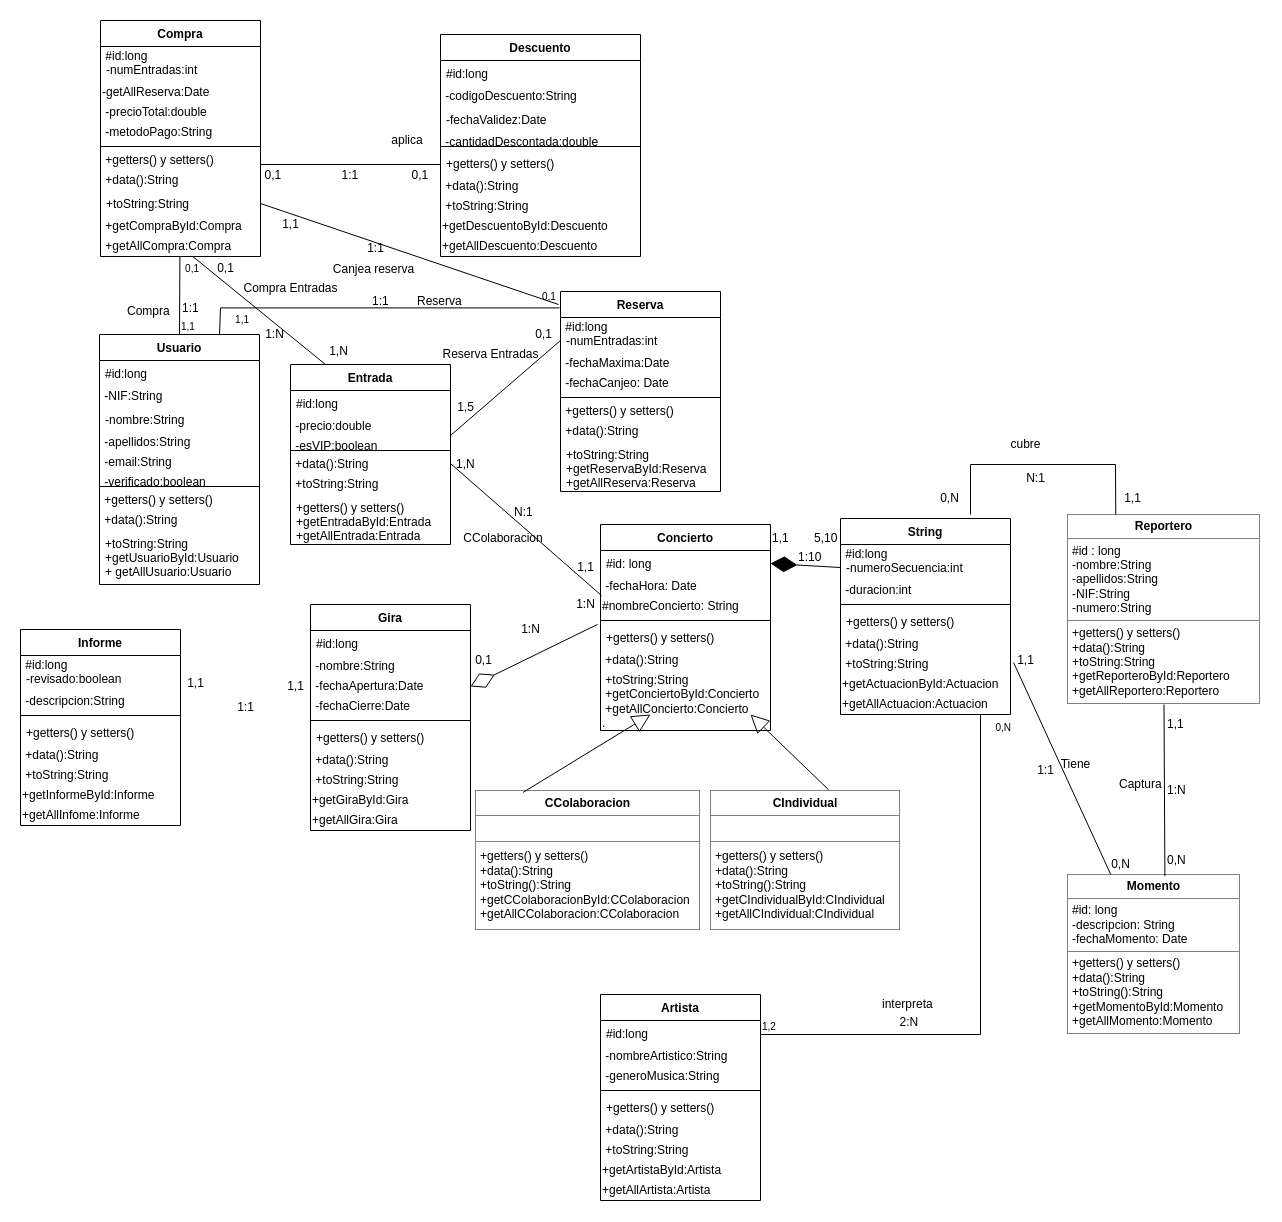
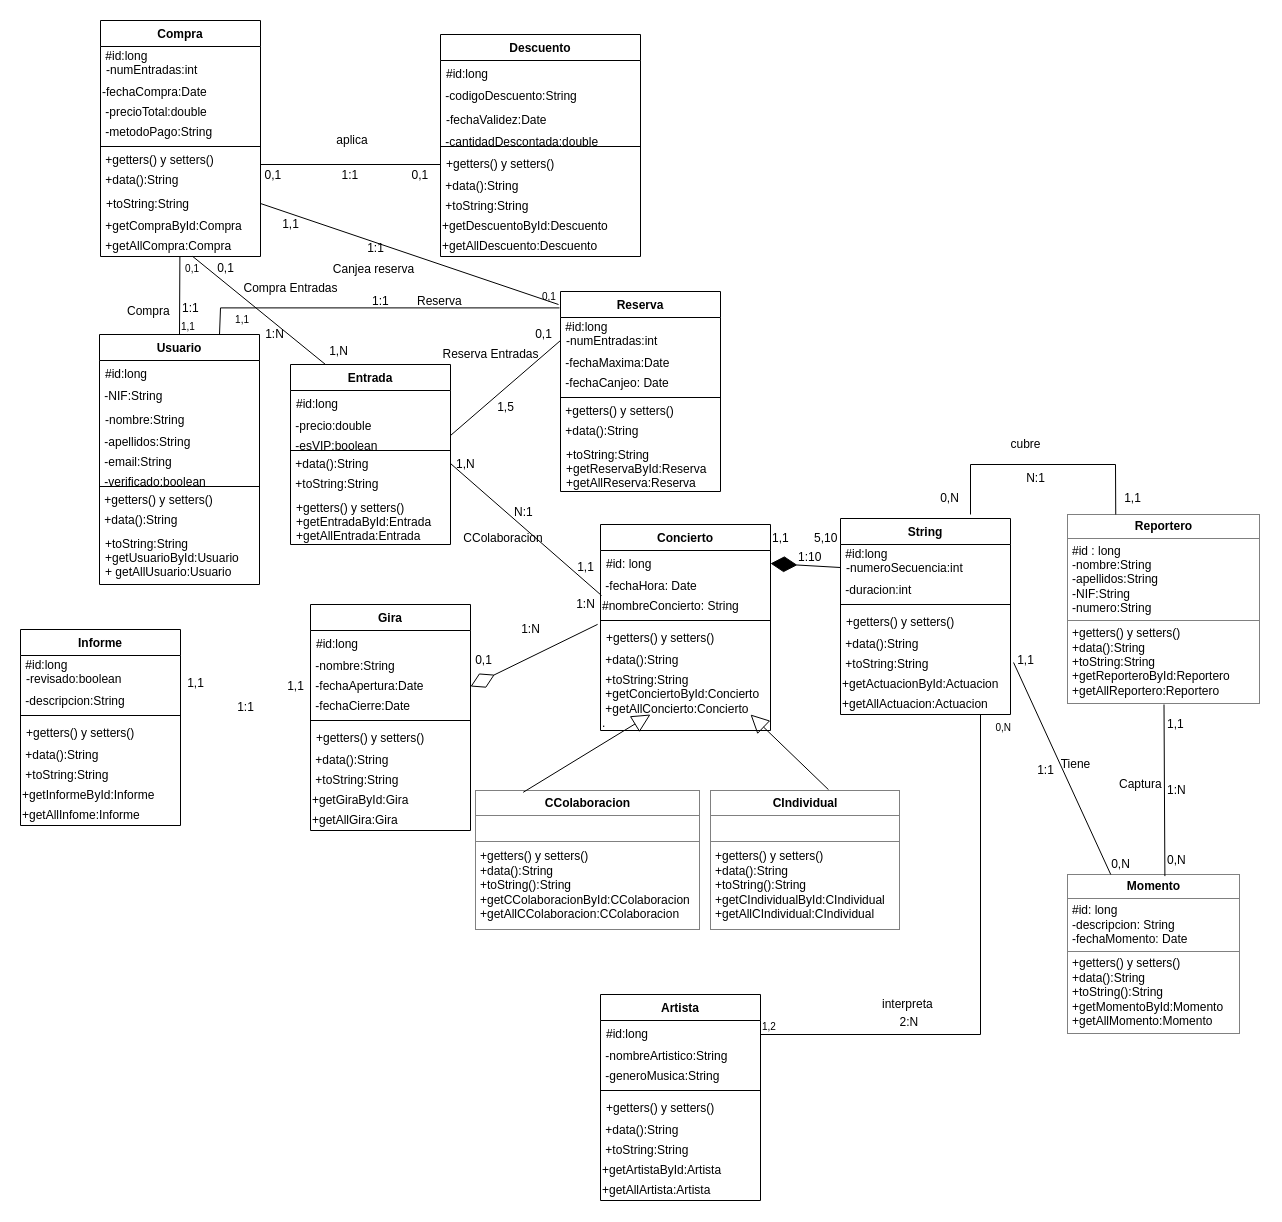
node "-getAllReserva:Date": label "-getAllReserva:Date" -> "-fechaCompra:Date"
node "aplica": moved (407, 140) -> (352, 140)
node "1,5": moved (466, 408) -> (506, 408)
